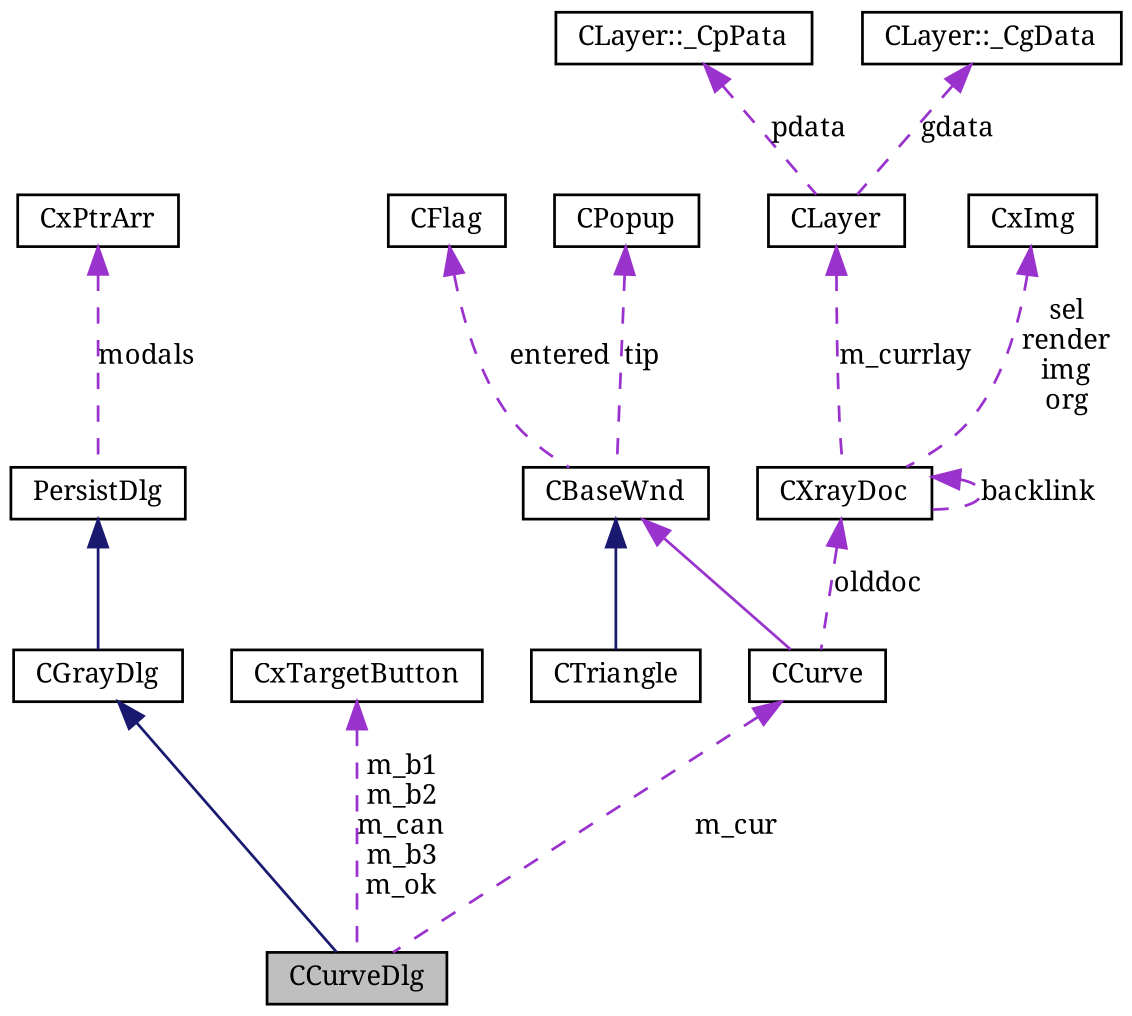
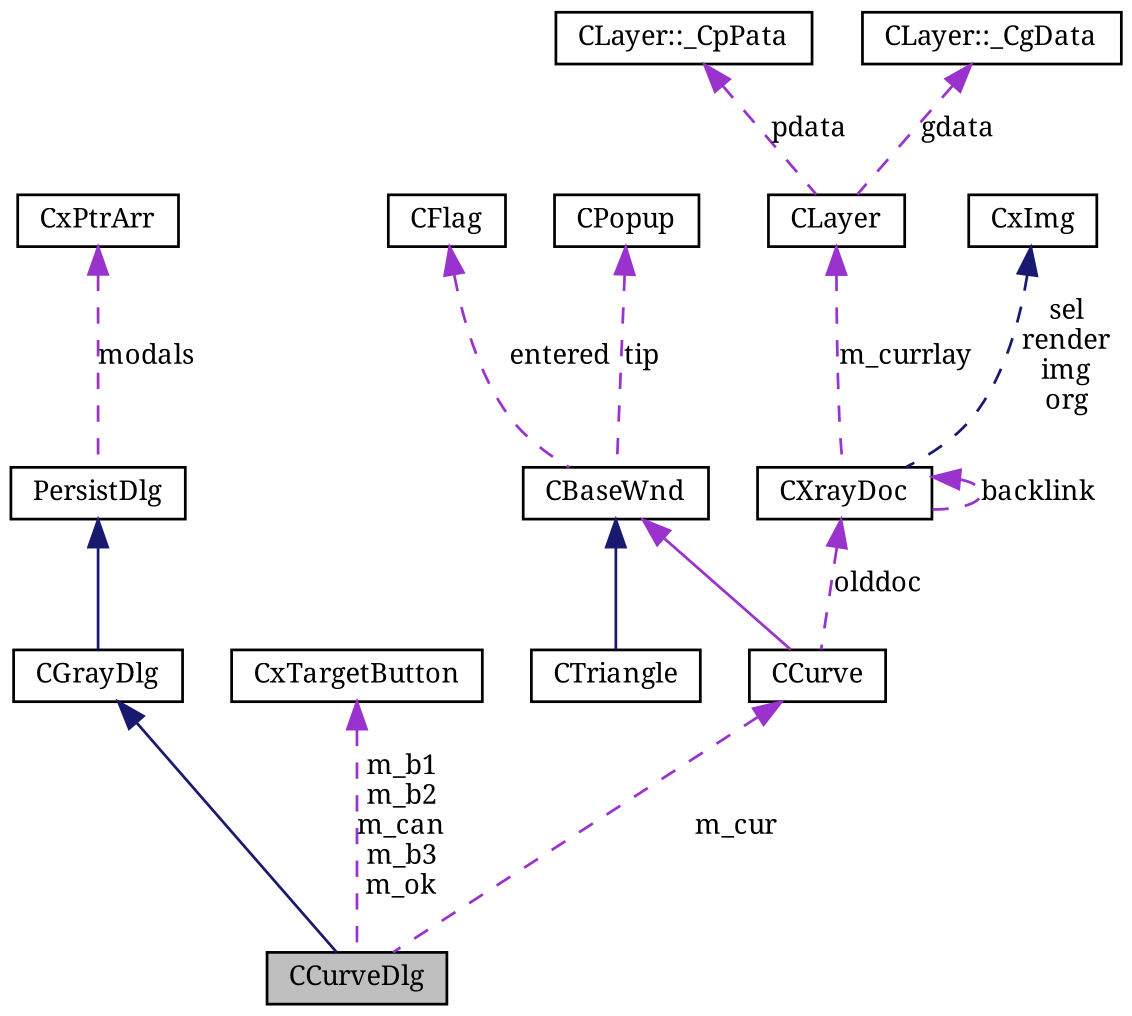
edge "CXrayDoc" -> "CxImg": color darkorchid3 -> midnightblue
